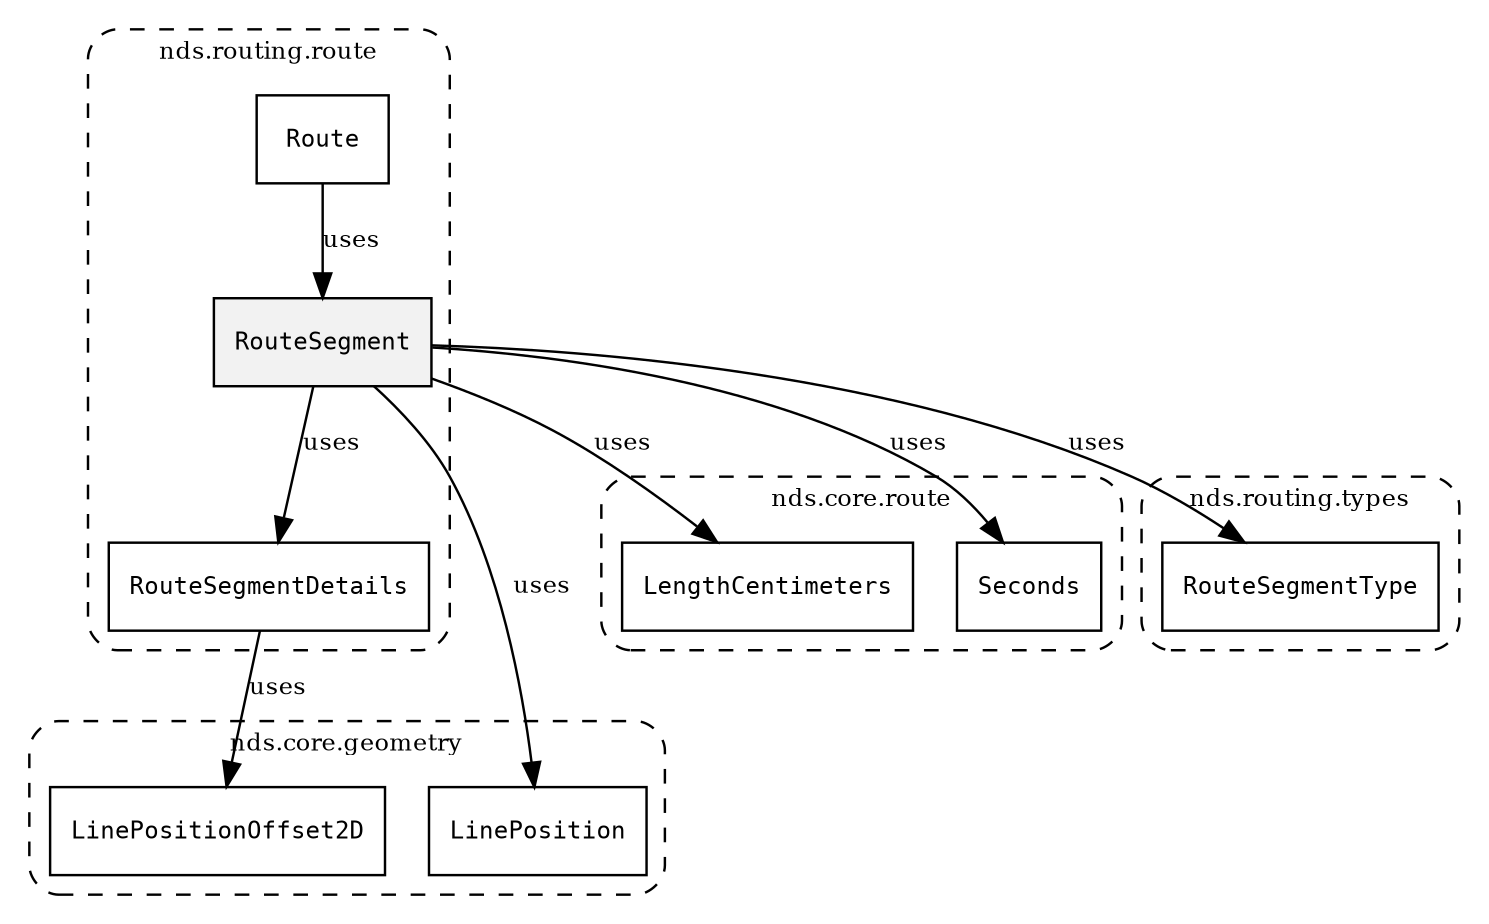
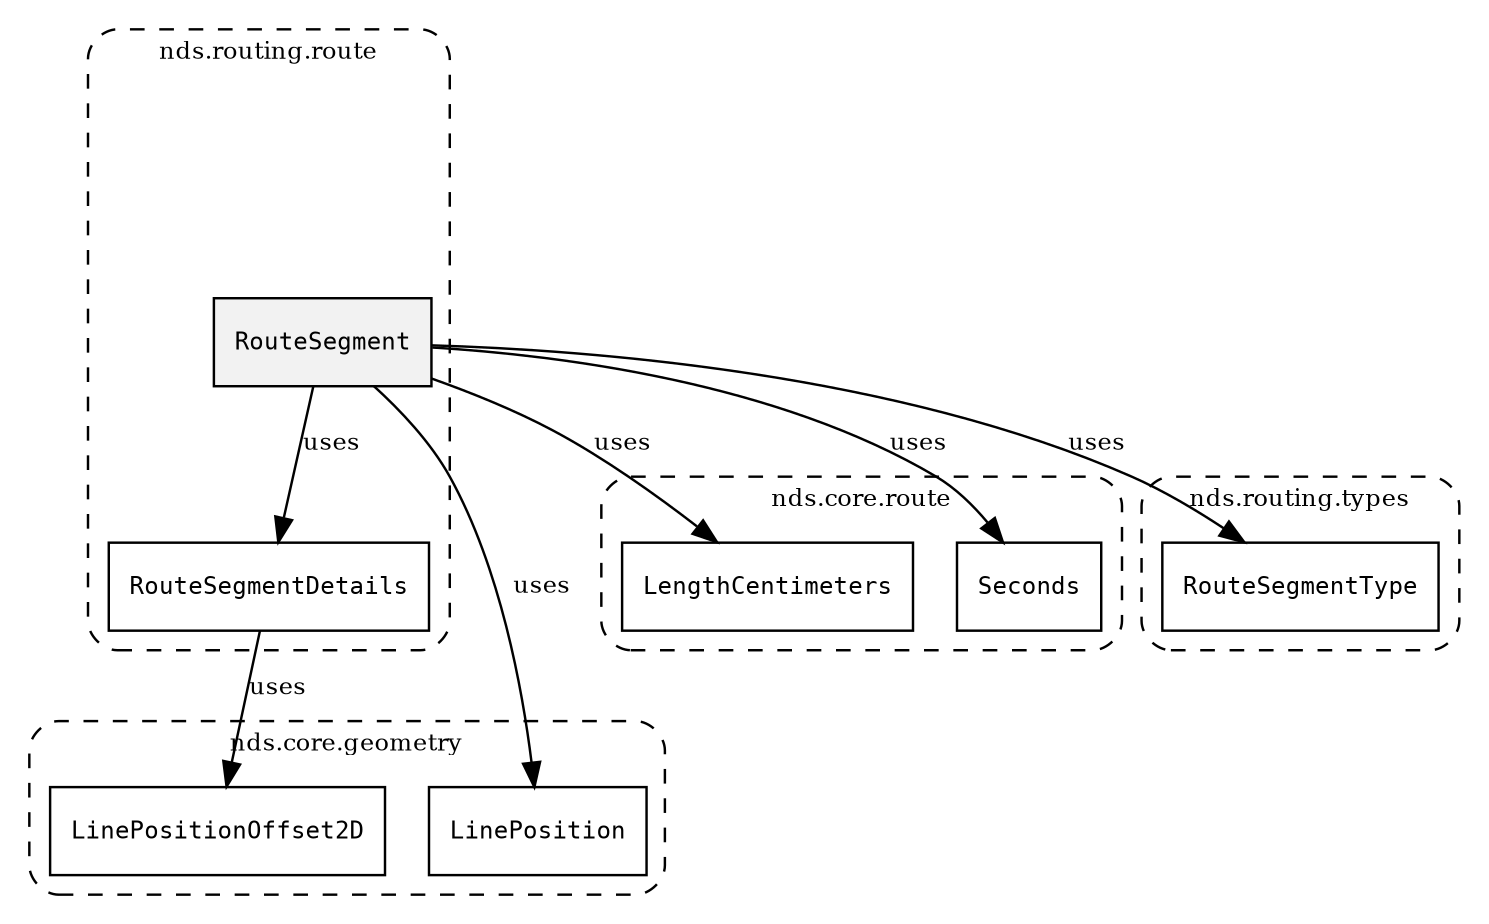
node "Route": removed
